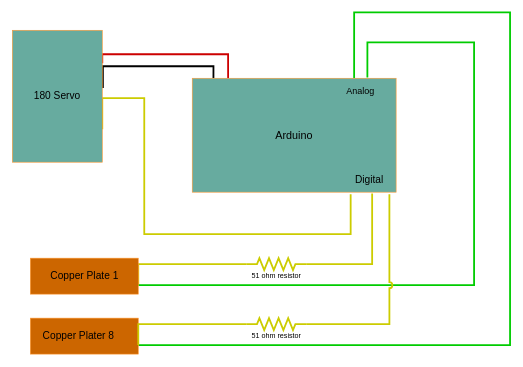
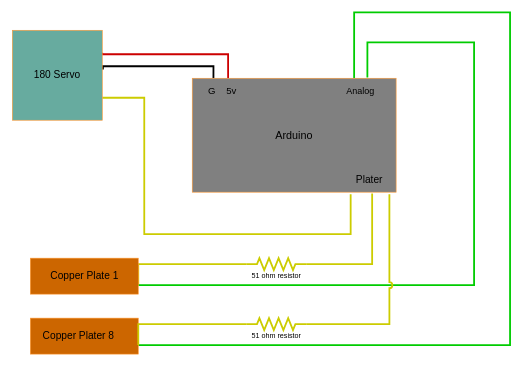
node "G 5v": added
node "180 Servo": size 90x132 -> 90x90
node "Arduino": fillcolor #67ab9f -> #808080
node "Digital": label "Digital" -> "Plater"
